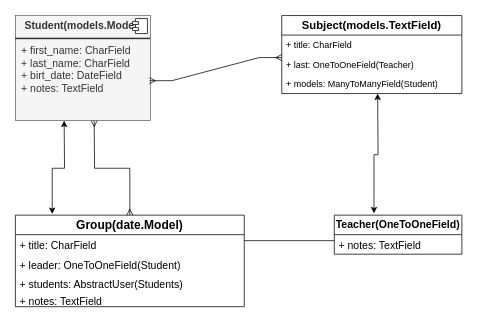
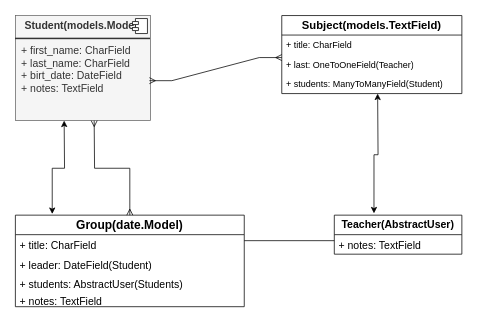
node "+ models: ManyToManyField(Student)": label "+ models: ManyToManyField(Student)" -> "+ students: ManyToManyField(Student)"
node "Teacher(OneToOneField)": label "Teacher(OneToOneField)" -> "Teacher(AbstractUser)"
node "+ leader: OneToOneField(Student)": label "+ leader: OneToOneField(Student)" -> "+ leader: DateField(Student)"
